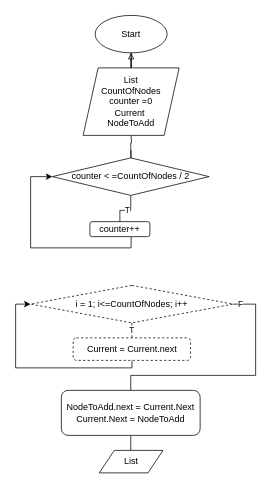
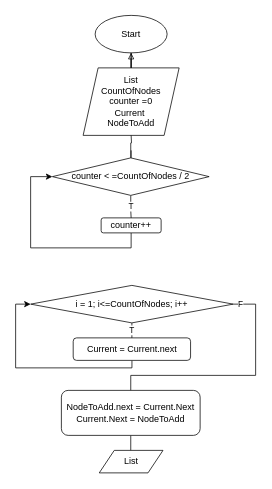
node "counter++": moved (120, 229) -> (131, 225)
node "i = 1; i<=CountOfNodes; i++": style dashed -> solid
node "Current = Current.next": style dashed -> solid
